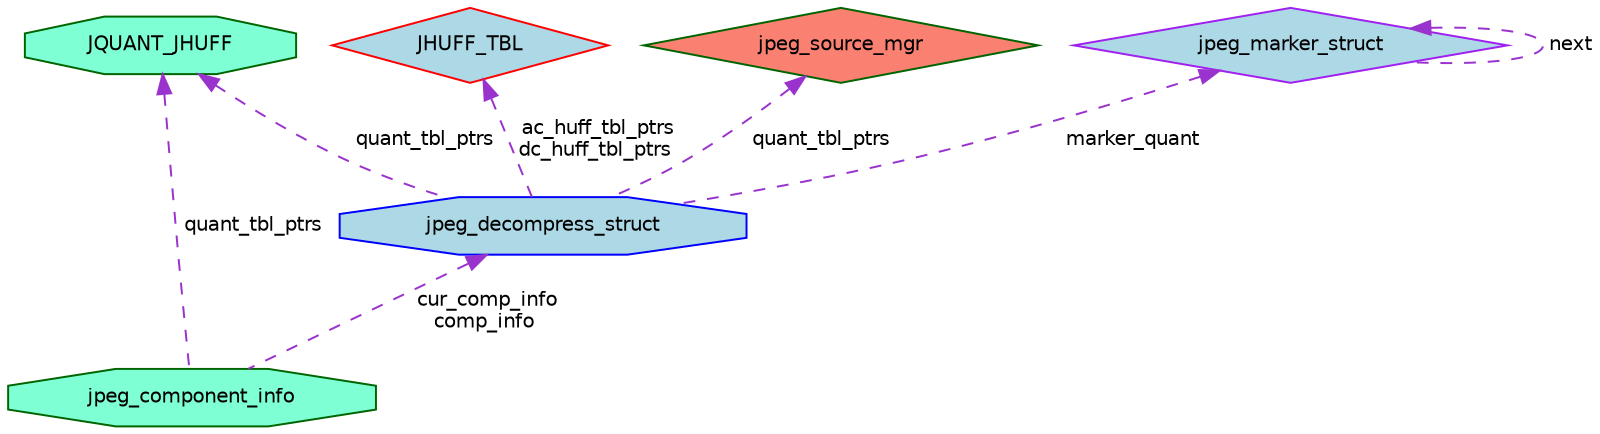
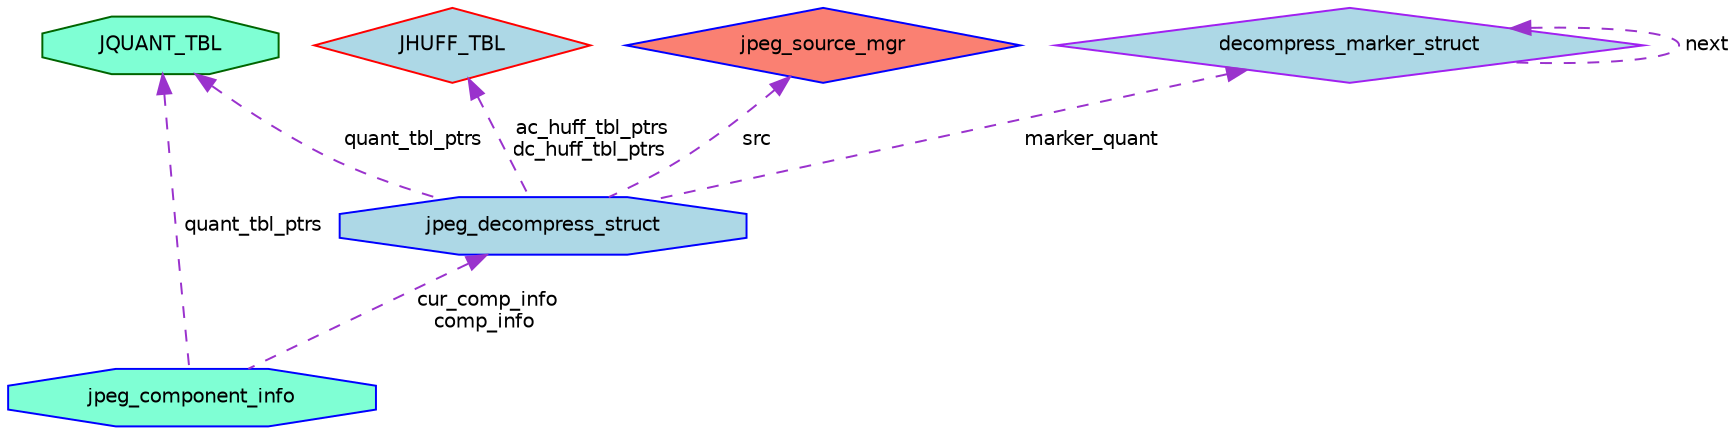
node "JQUANT_JHUFF": label "JQUANT_JHUFF" -> "JQUANT_TBL"
node "jpeg_source_mgr": color darkgreen -> blue
node "jpeg_marker_struct": label "jpeg_marker_struct" -> "decompress_marker_struct"
edge "jpeg_decompress_struct" -> "jpeg_source_mgr": label " quant_tbl_ptrs" -> " src"
node "jpeg_component_info": color darkgreen -> blue
